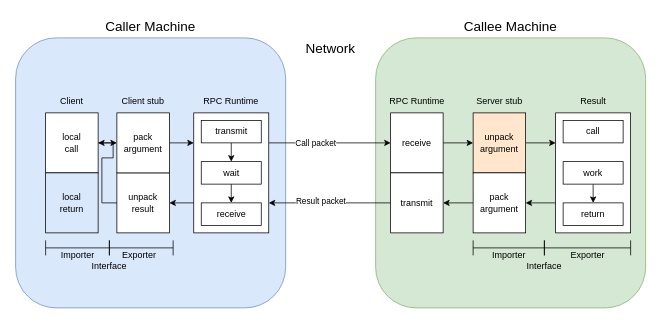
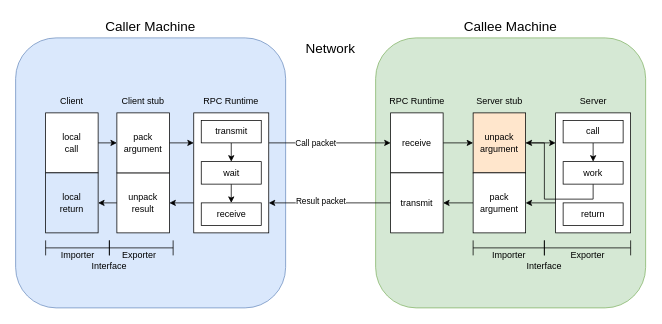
node "Result": label "Result" -> "Server"
edge "call" -> "work": added
edge "unpack result" -> "local call": now "unpack result" -> "local return"
edge "work" -> "return": now "work" -> "unpack argument"
